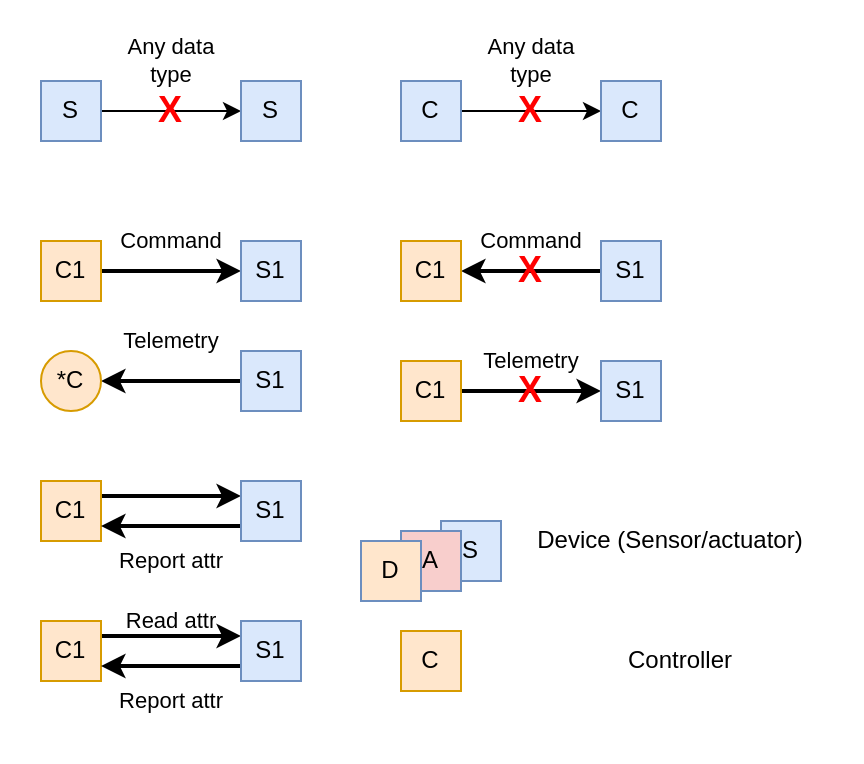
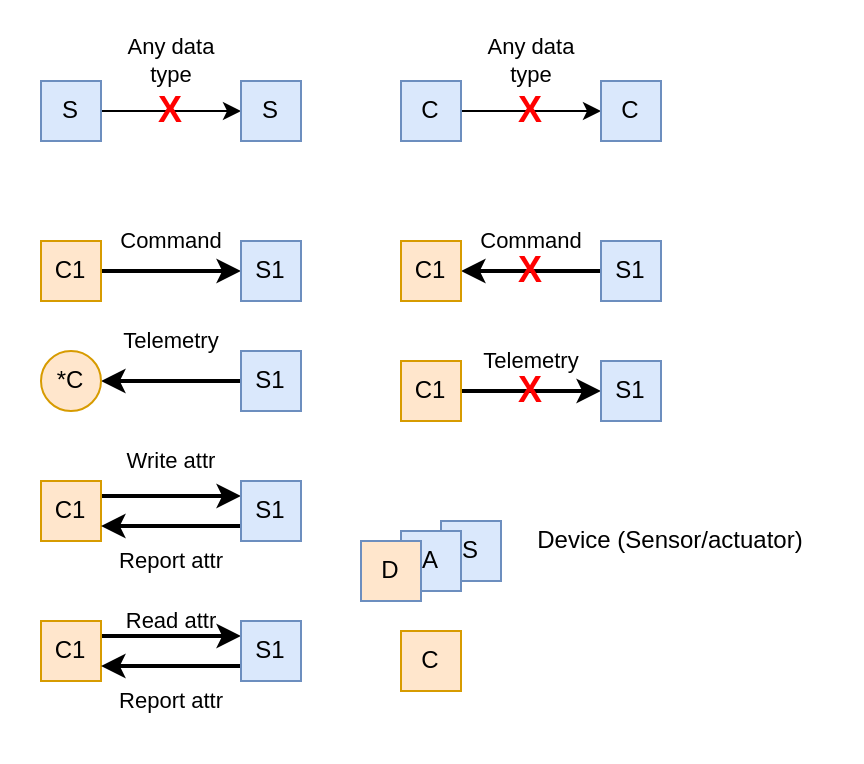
node "Write attr": added
node "A": fillcolor #f8cecc -> #dae8fc
node "Controller": removed
